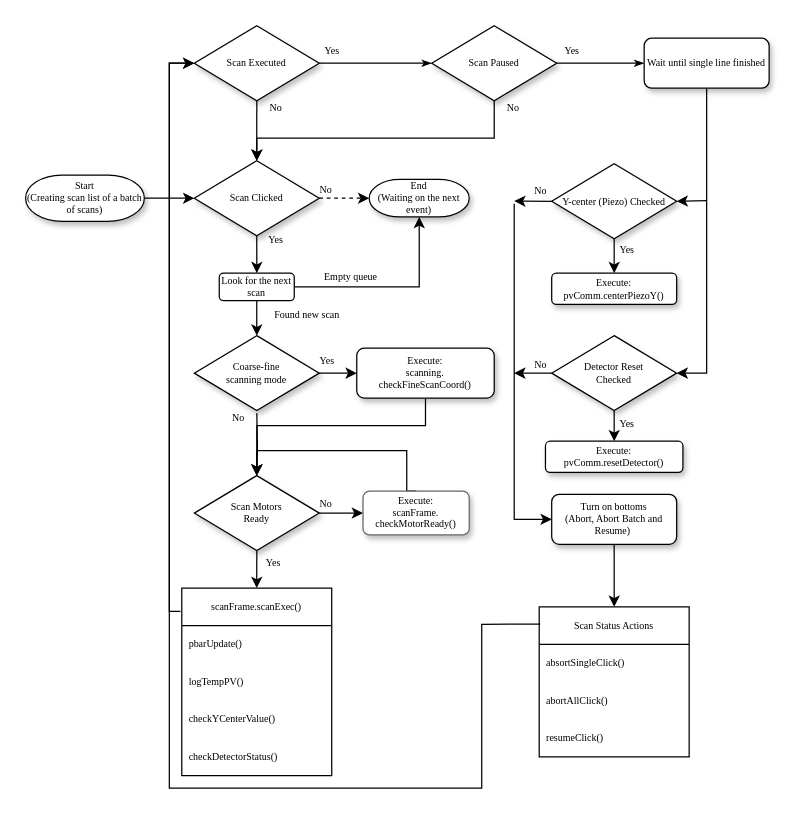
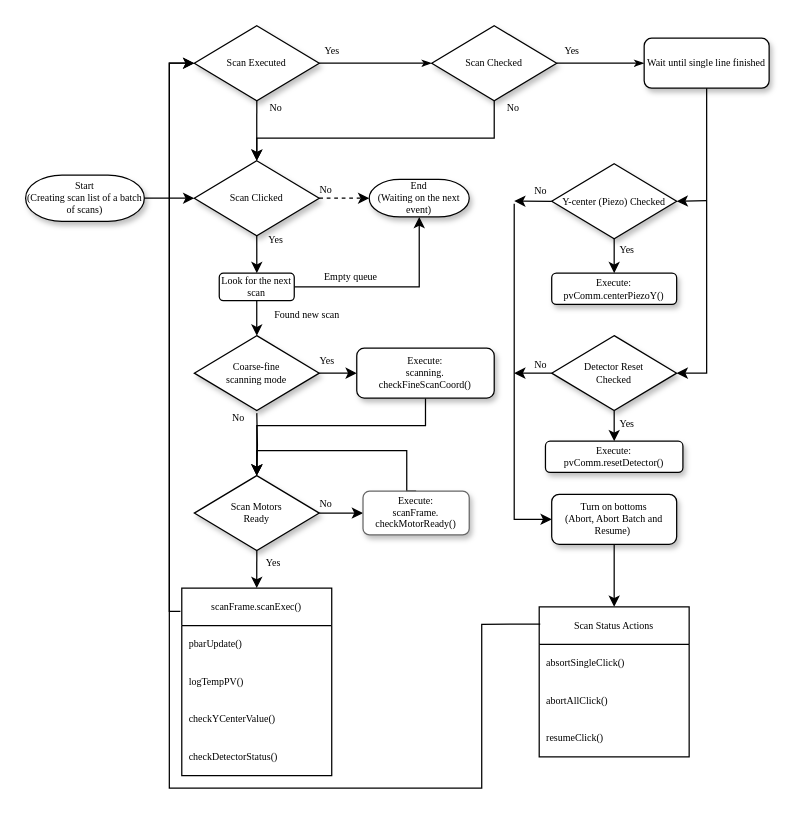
node "Scan Paused": label "Scan Paused" -> "Scan Checked"
